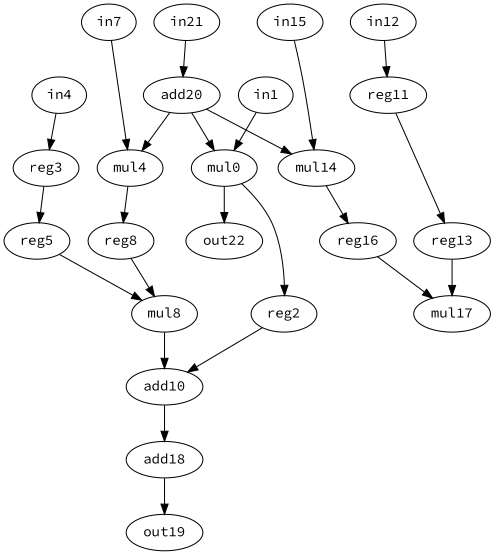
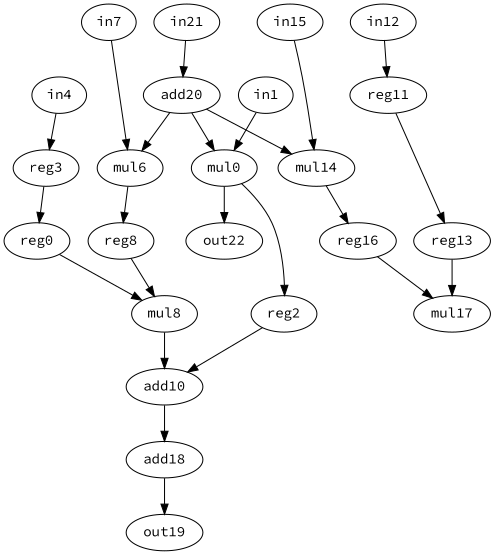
node "mul4": label "mul4" -> "mul6"
node "reg5": label "reg5" -> "reg0"
